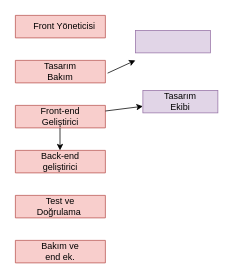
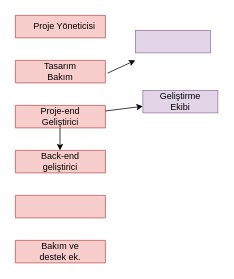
node "Front Yöneticisi": label "Front Yöneticisi" -> "Proje Yöneticisi"
node "Tasarım Ekibi": label "Tasarım Ekibi" -> "Geliştirme Ekibi"
node "Front-end Geliştirici": label "Front-end Geliştirici" -> "Proje-end Geliştirici"
node "Test ve Doğrulama": removed
node "Bakım ve end ek.": label "Bakım ve end ek." -> "Bakım ve destek ek."
